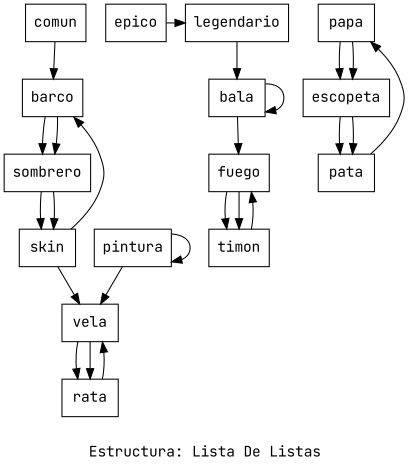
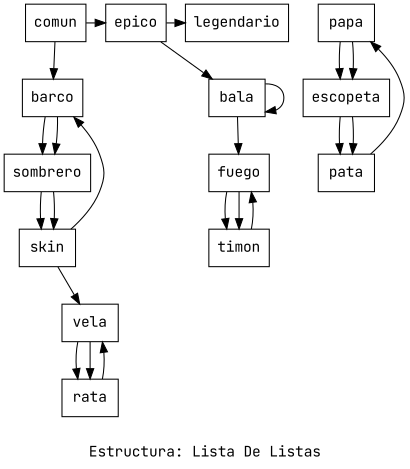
edge "comun" -> "epico": added
edge "legendario" -> "bala": now "epico" -> "bala"
node "pintura": removed
